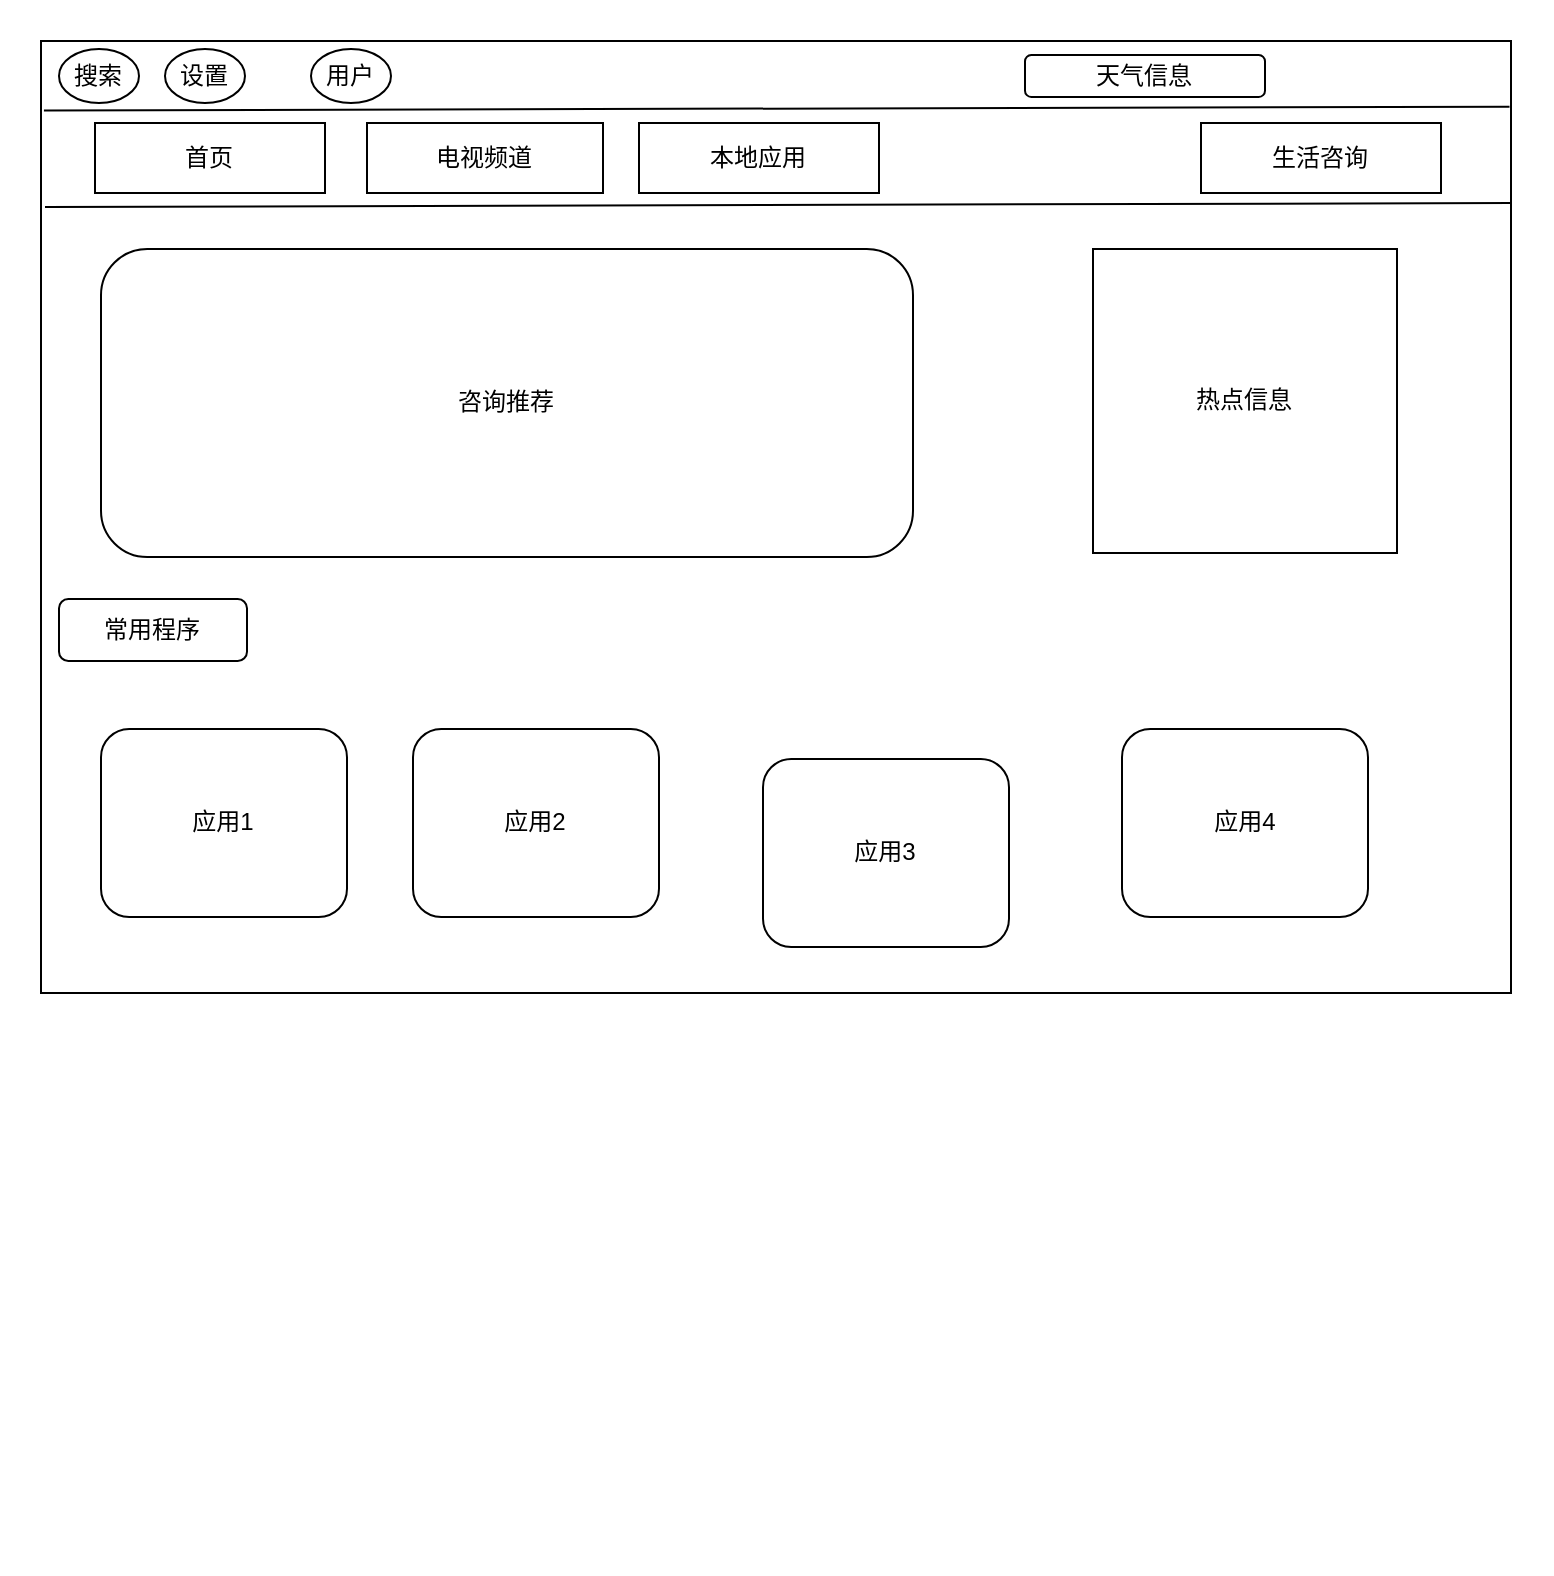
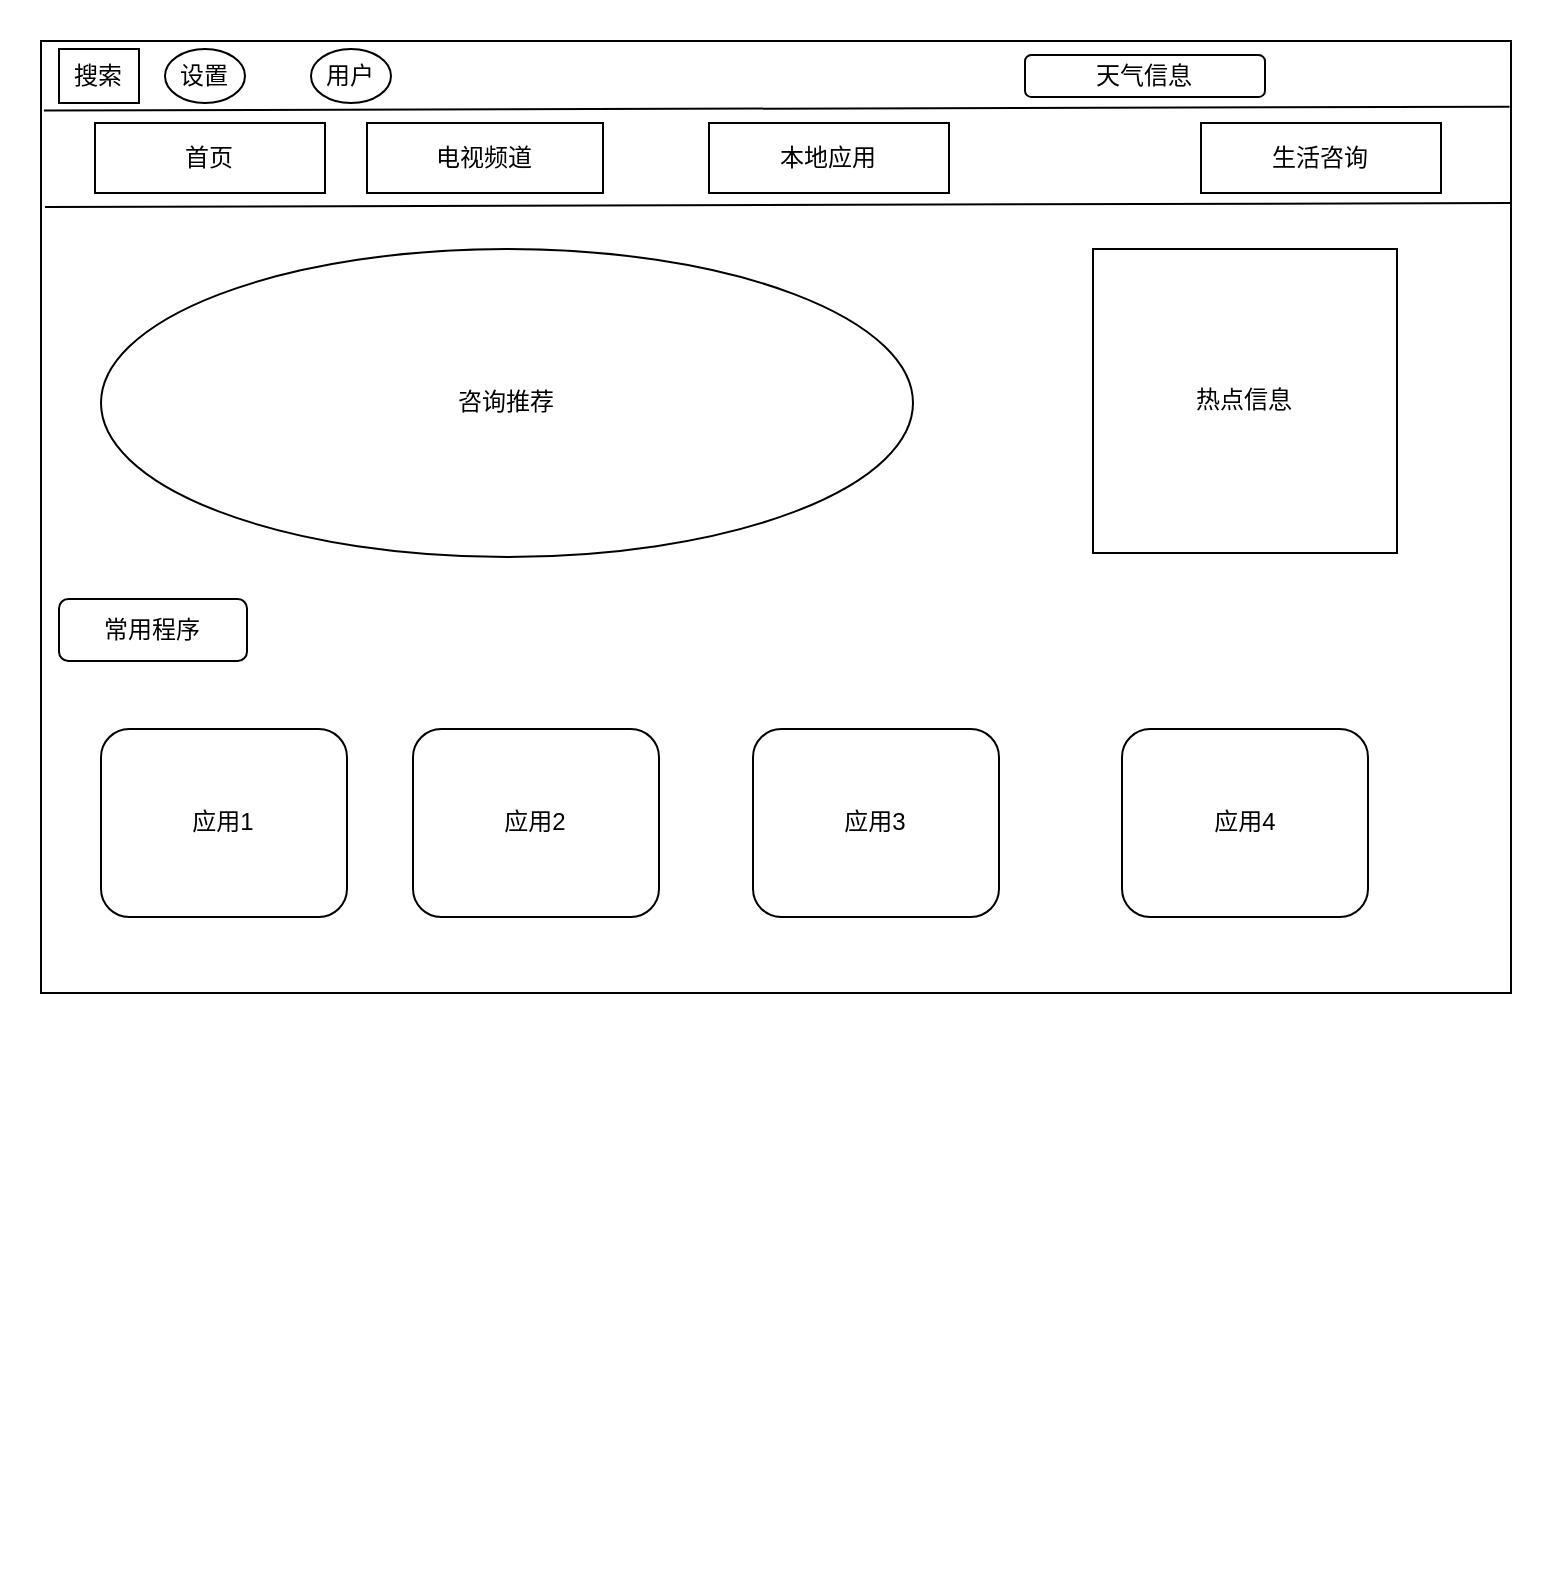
node "搜索": shape ellipse -> rectangle
node "本地应用": moved (759, 158) -> (829, 158)
node "咨询推荐": shape rounded rectangle -> ellipse
node "应用3": moved (886, 853) -> (876, 823)
